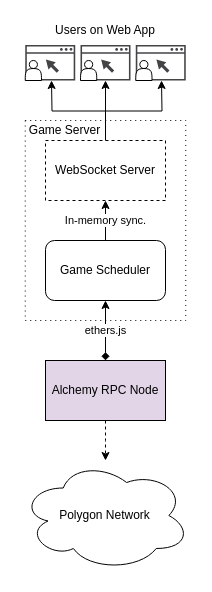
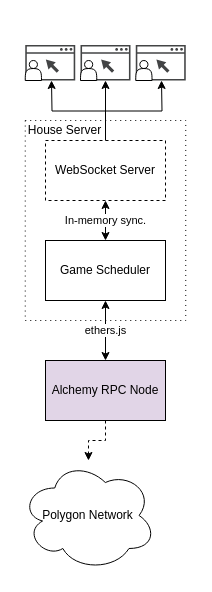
node "Users on Web App": removed
node "Game Server": label "Game Server" -> "House Server"
edge "Game Scheduler" -> "WebSocket Server": arrowhead none -> classic
node "Game Scheduler": shape rounded rectangle -> rectangle
edge "Game Scheduler" -- "Alchemy RPC Node": arrowhead diamond -> classic
node "Polygon Network": size 169x110 -> 135x110
